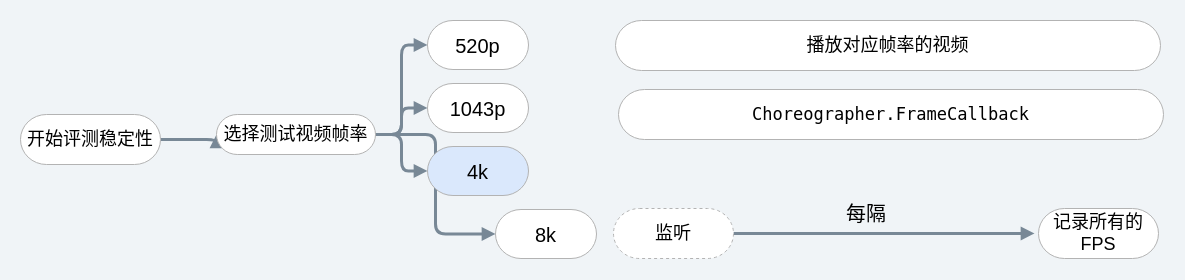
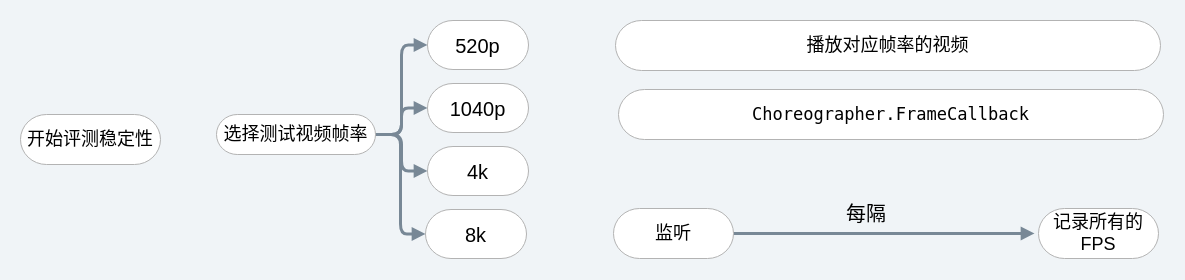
node "1043p": label "1043p" -> "1040p"
edge "开始评测稳定性" -> "选择测试视频帧率": removed
node "4k": fillcolor #dae8fc -> #ffffff
node "8k": moved (546, 234) -> (476, 234)
node "监听": style dashed -> solid
